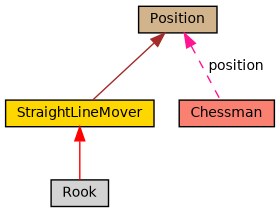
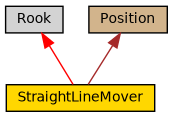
node "Chessman": removed
edge "Rook" -> "StraightLineMover": reversed
